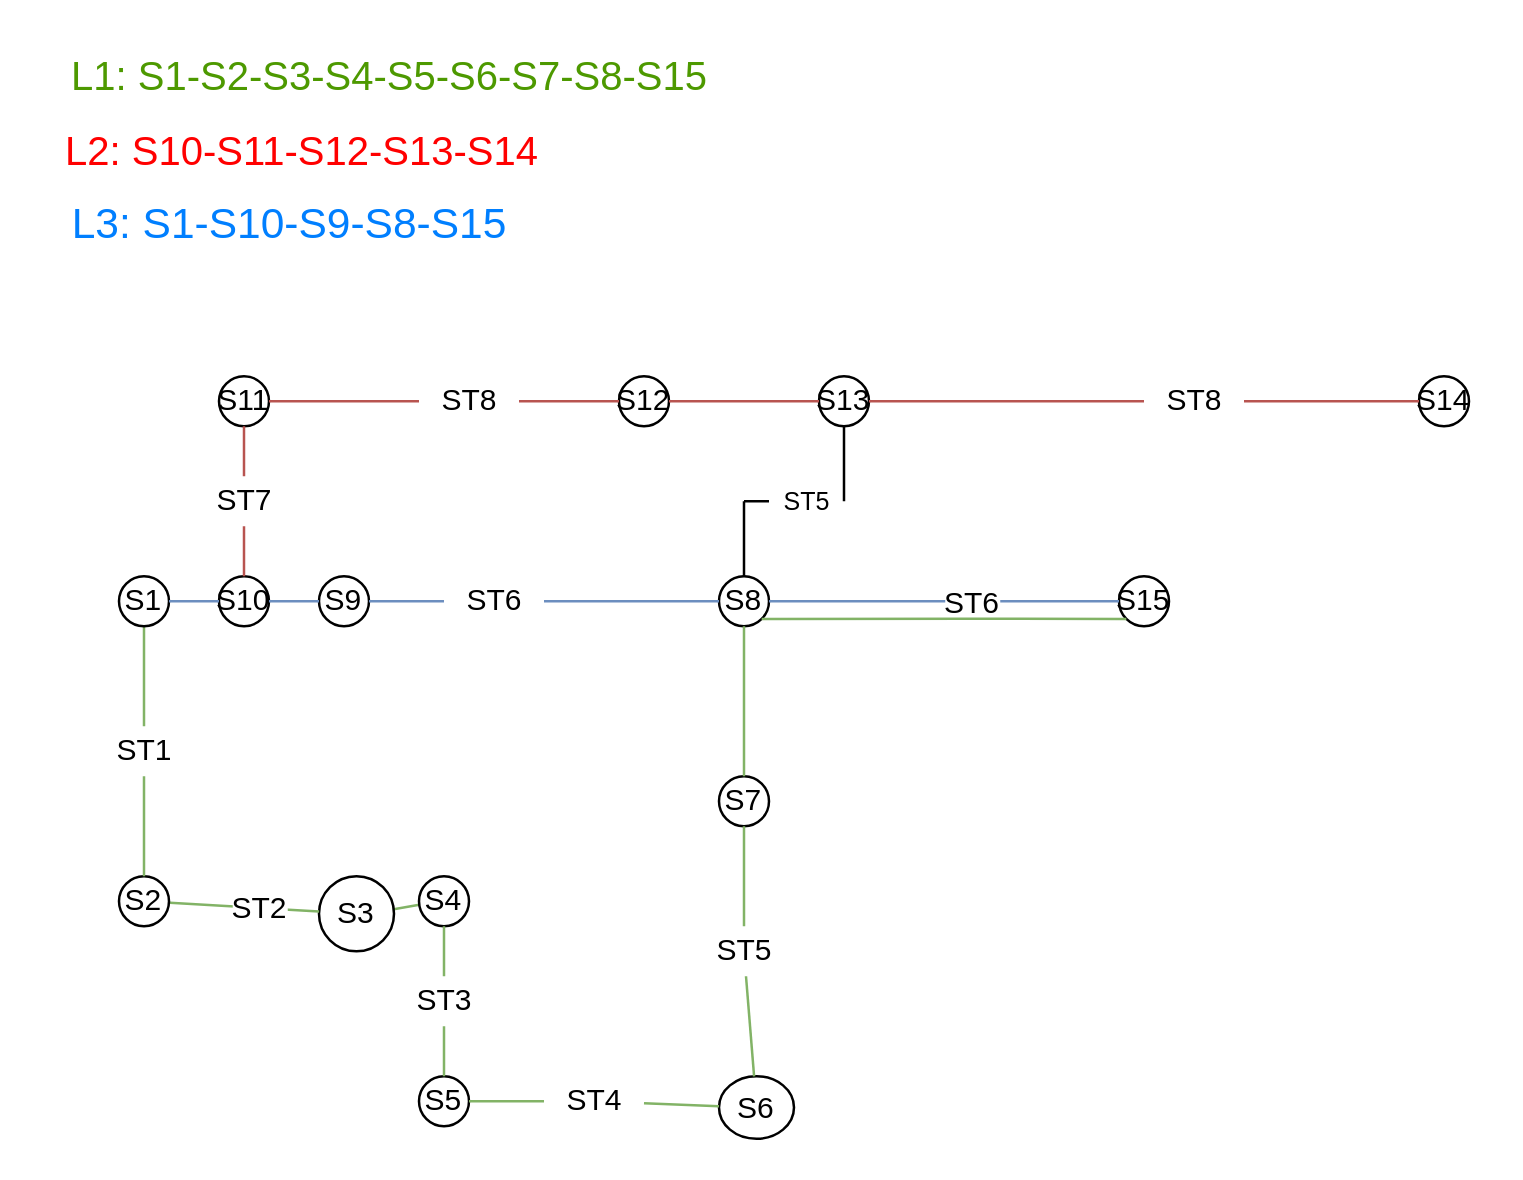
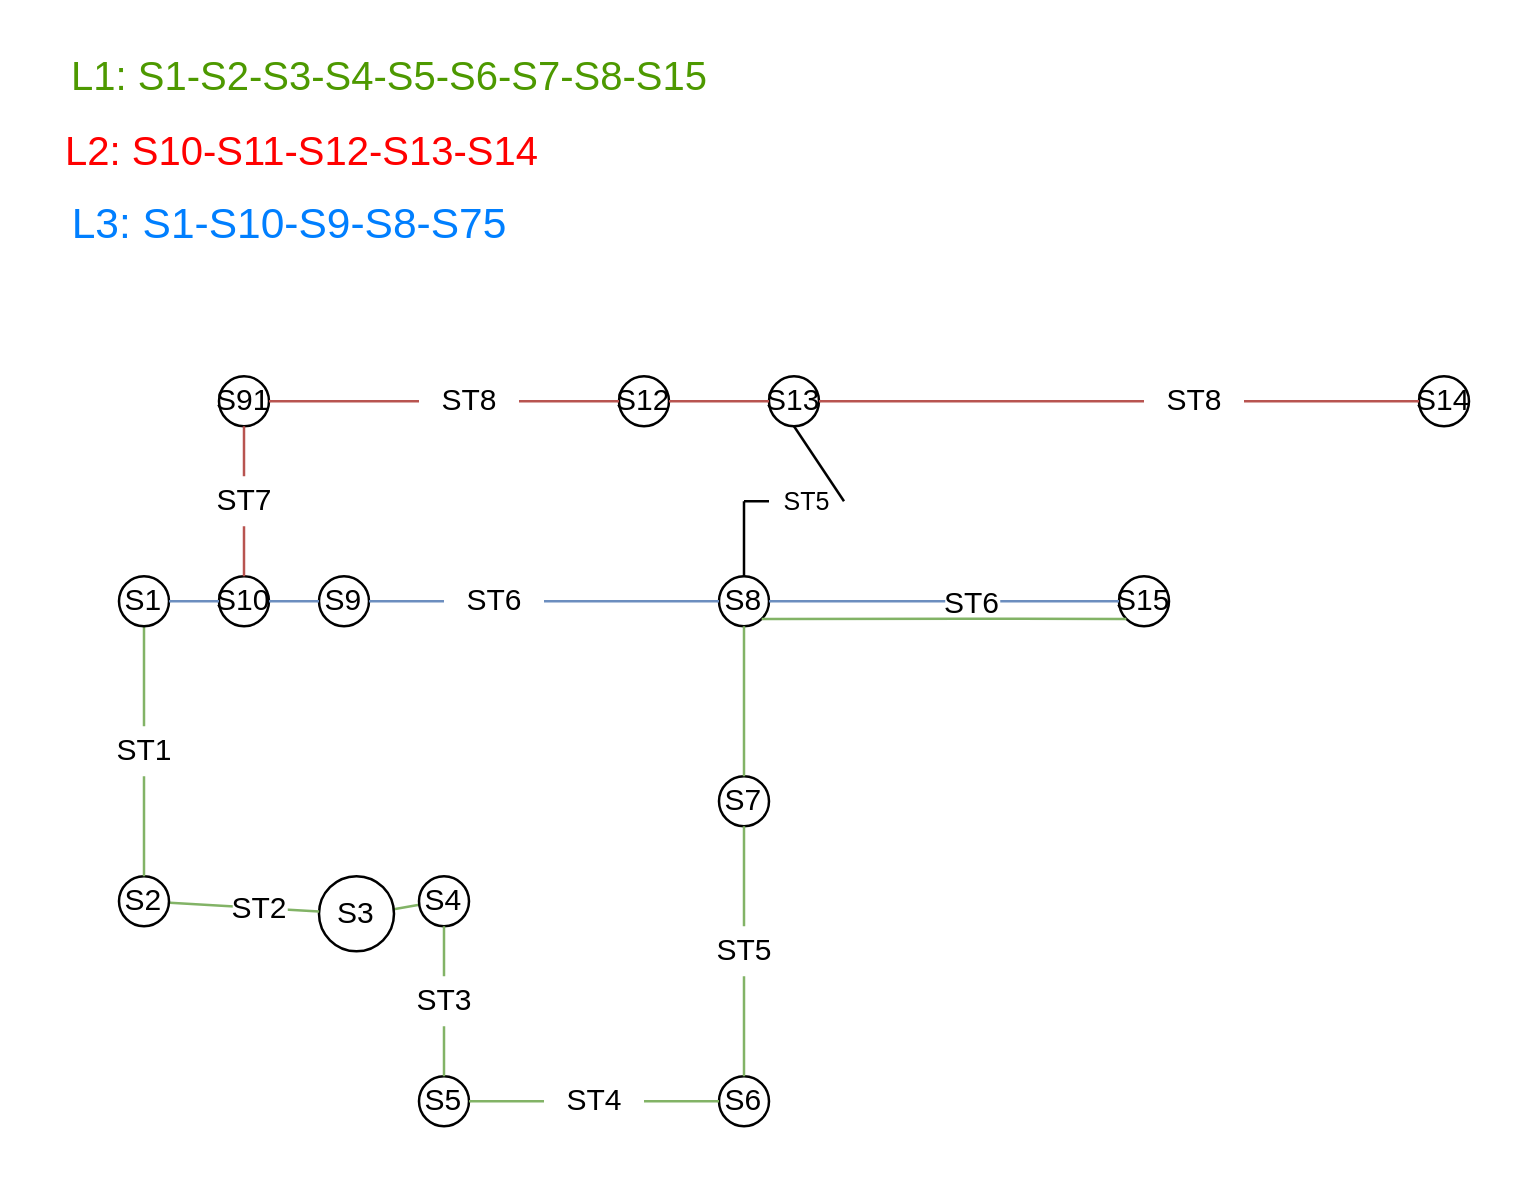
node "L3: S1-S10-S9-S8-S15": label "L3: S1-S10-S9-S8-S15" -> "L3: S1-S10-S9-S8-S75"
node "S11": label "S11" -> "S91"
node "S13": moved (844, 401) -> (794, 401)
node "S6": size 75x63 -> 50x50
